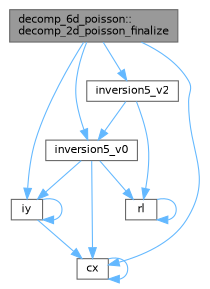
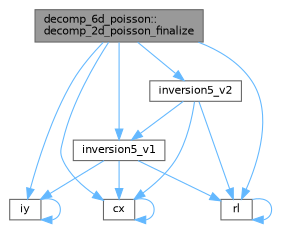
edge "decomp_6d_poisson:: decomp_2d_poisson_finalize" -> "rl": added
node "inversion5_v0": label "inversion5_v0" -> "inversion5_v1"
edge "iy" -> "cx": now "inversion5_v2" -> "cx"
